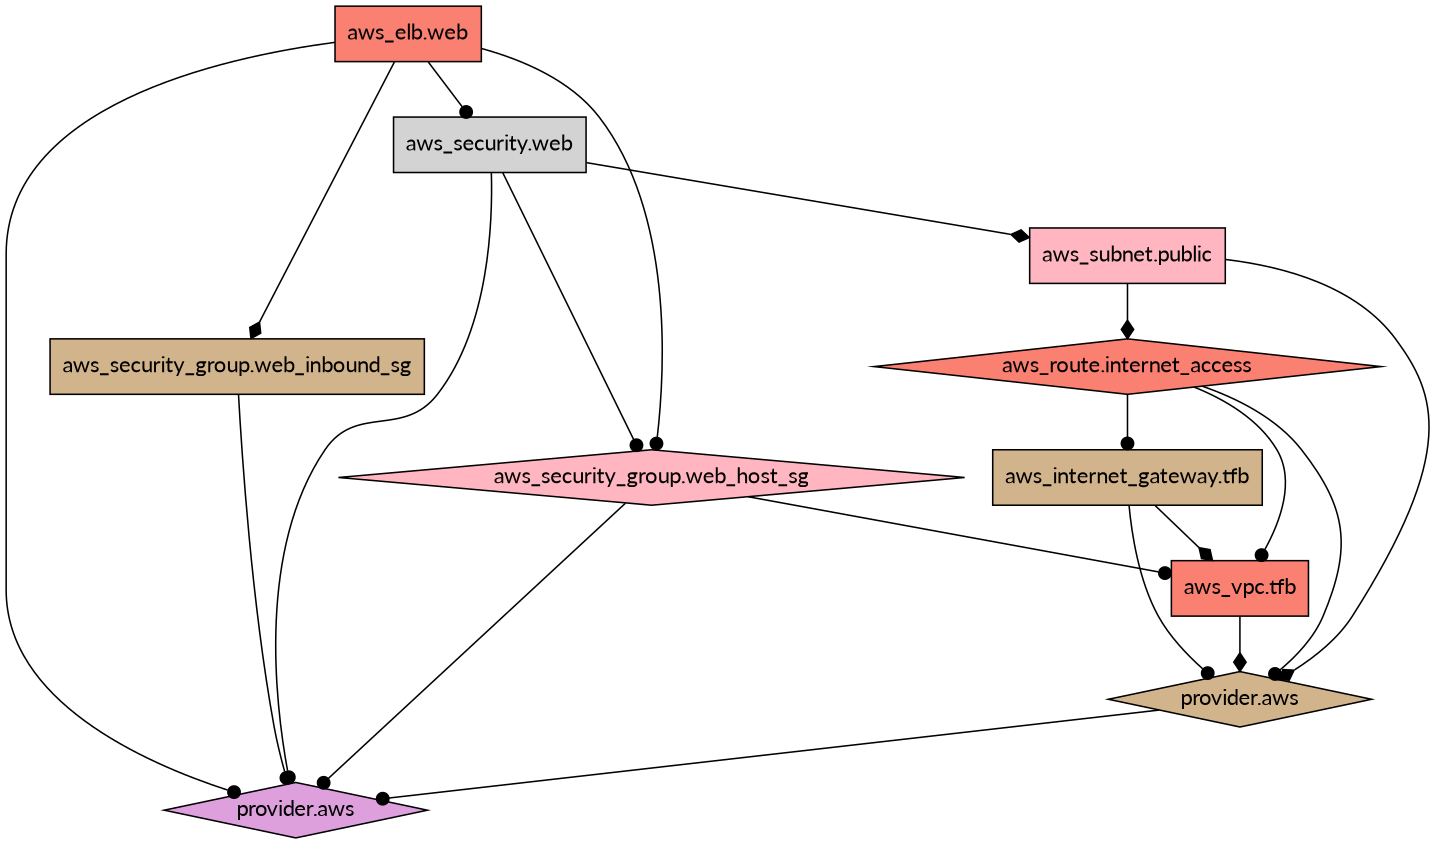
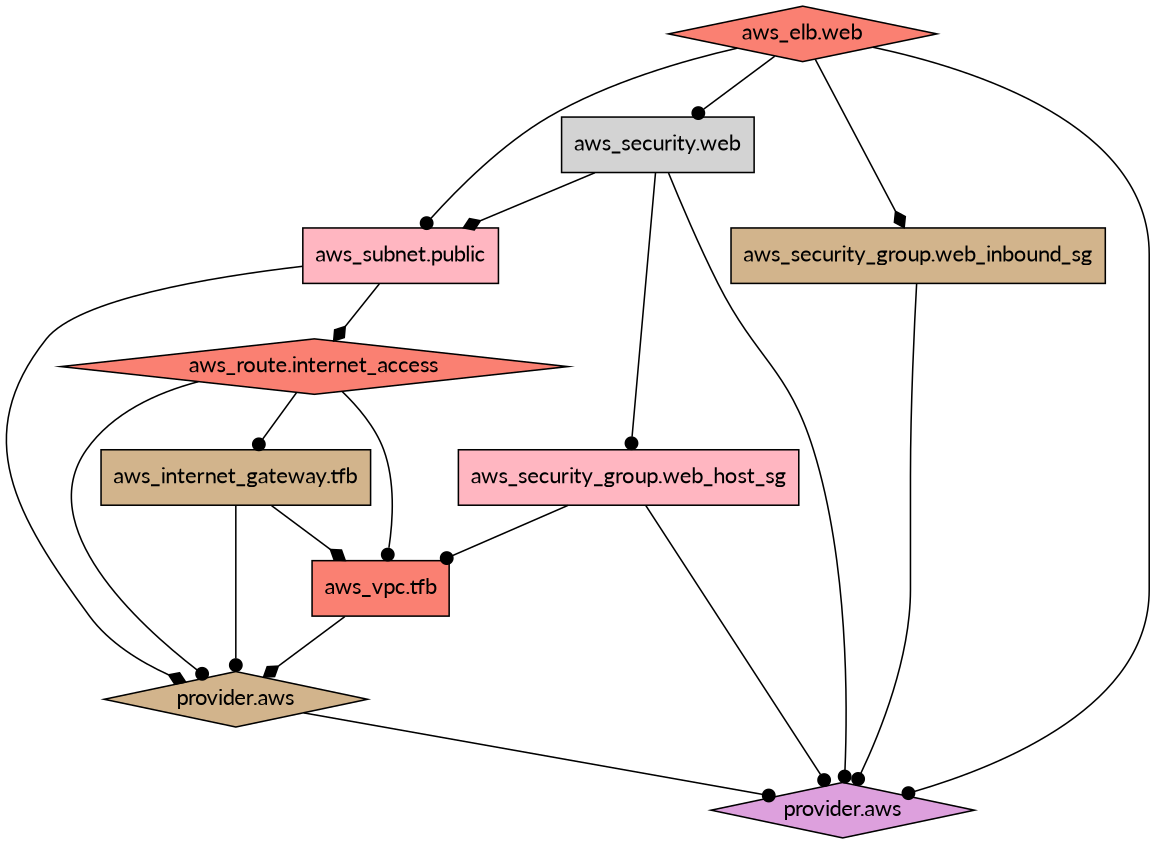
node "aws_elb.web": shape box -> diamond
edge "aws_elb.web" -> "aws_security_group.web_host_sg": now "aws_elb.web" -> "aws_subnet.public"
node "aws_security_group.web_host_sg": shape diamond -> box
